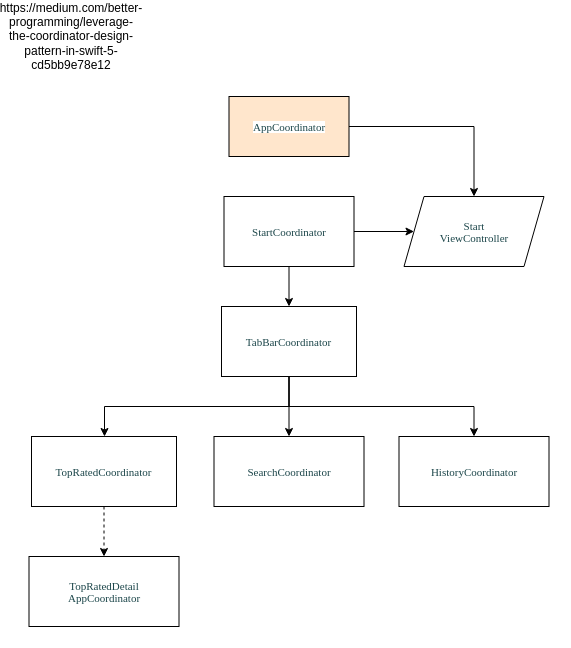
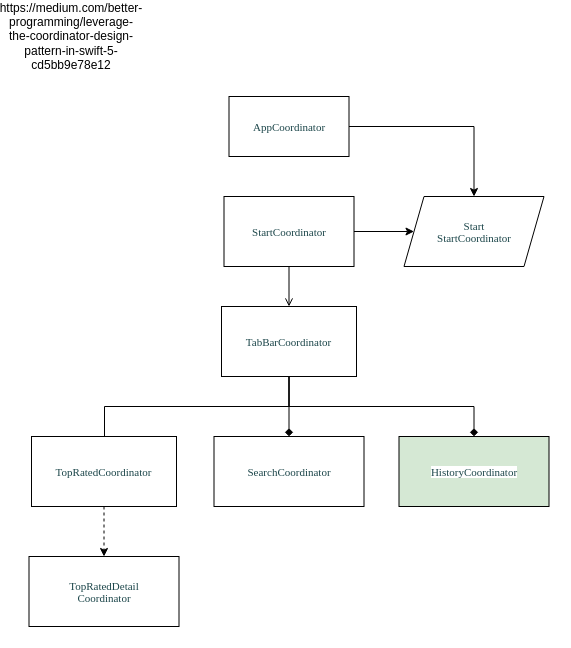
node "AppCoordinator": fillcolor #ffe6cc -> #ffffff
node "Start ViewController": label "Start ViewController" -> "Start StartCoordinator"
edge "StartCoordinator" -> "TabBarCoordinator": arrowhead classic -> open
edge "TabBarCoordinator" -> "TopRatedCoordinator": arrowhead classic -> none
edge "TabBarCoordinator" -> "SearchCoordinator": arrowhead classic -> diamond
edge "TabBarCoordinator" -> "HistoryCoordinator": arrowhead classic -> diamond
node "HistoryCoordinator": fillcolor #ffffff -> #d5e8d4
node "TopRatedDetail AppCoordinator": label "TopRatedDetail AppCoordinator" -> "TopRatedDetail Coordinator"
